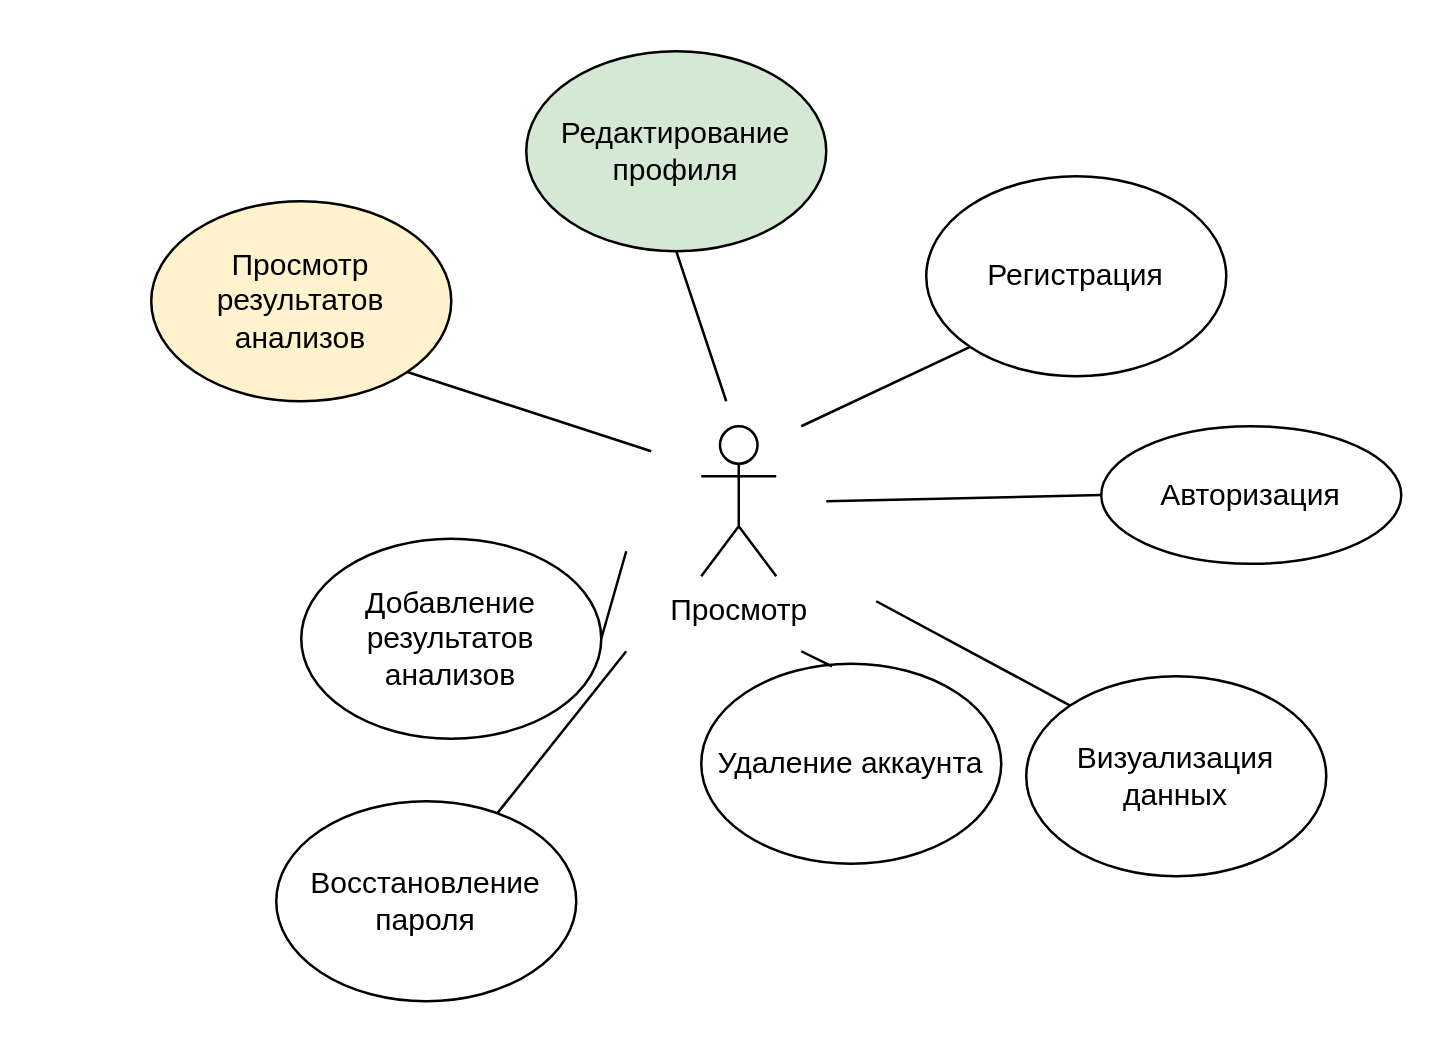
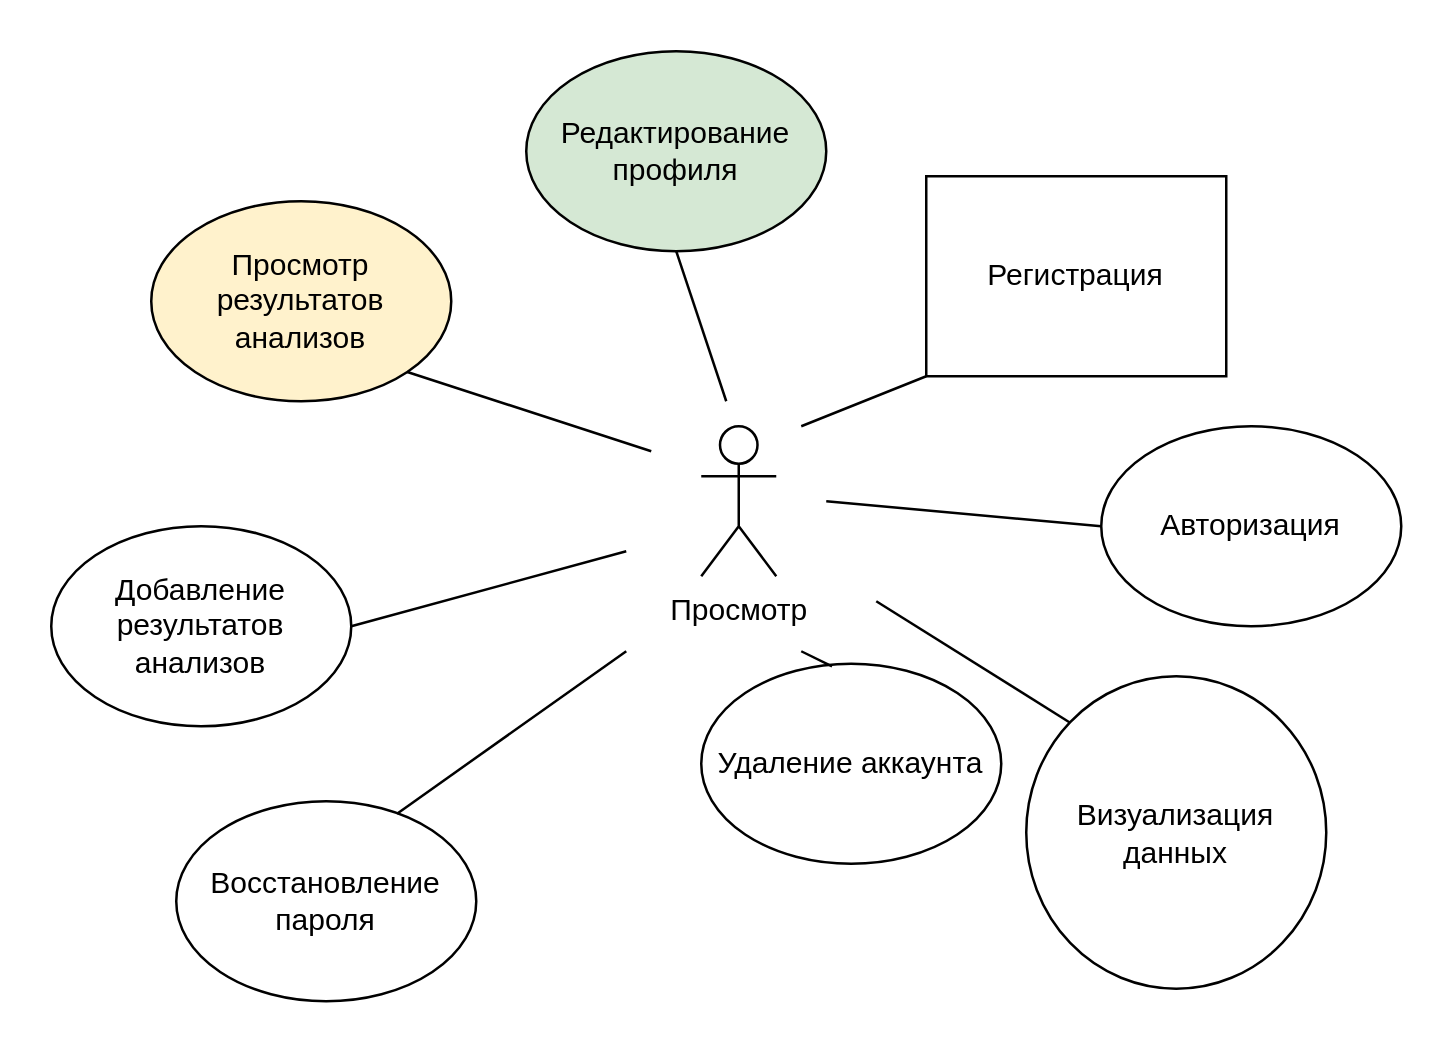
node "Регистрация": shape ellipse -> rectangle
node "Авторизация": size 300x138 -> 300x200
node "Добавление результатов анализов": moved (451, 639) -> (201, 626)
node "Визуализация данных": size 300x200 -> 300x313
node "Восстановление пароля": moved (426, 901) -> (326, 901)
